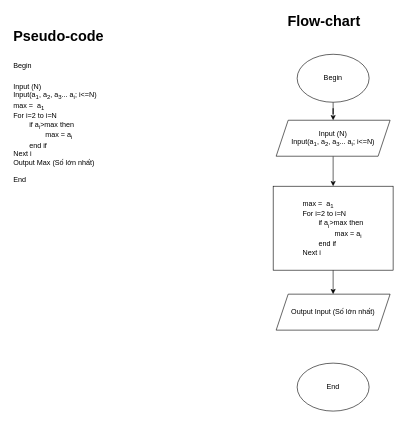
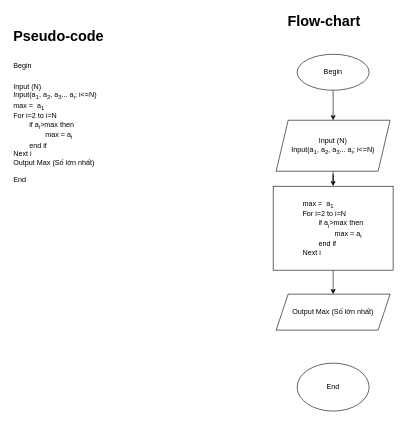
node "Begin": size 72x48 -> 72x36
node "Input (N) Input(a1, a2, a3... ai; i<=N)": size 114x36 -> 114x51
node "Output Input (Số lớn nhất)": label "Output Input (Số lớn nhất)" -> "Output Max (Số lớn nhất)"
